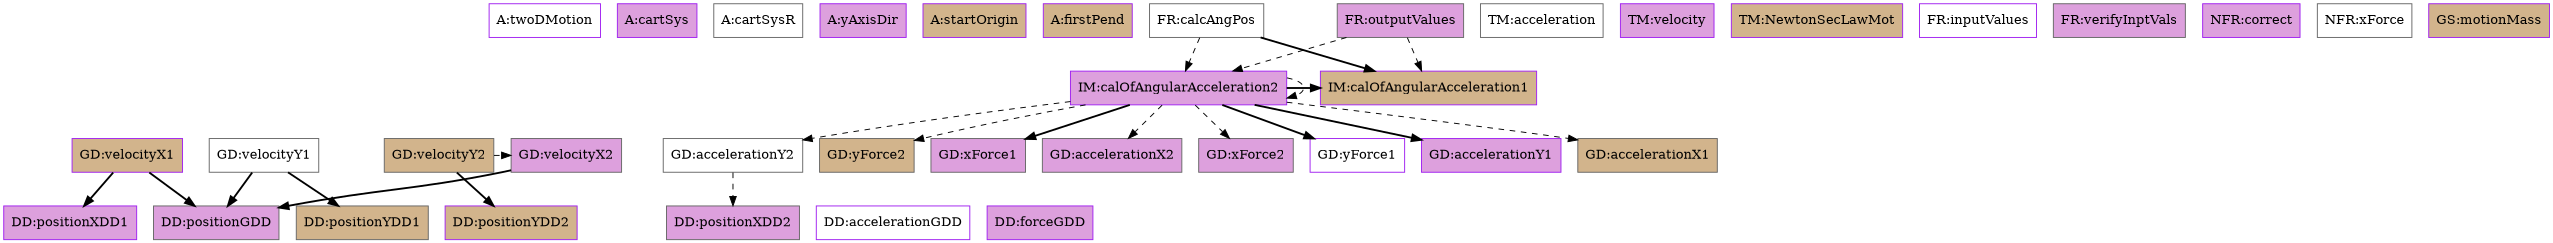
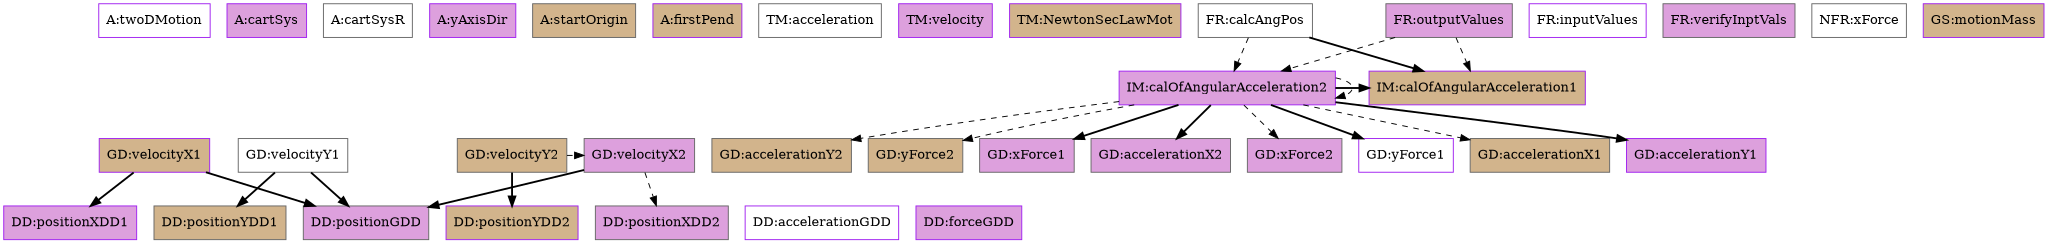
node "A:startOrigin": color purple -> gray40
node "NFR:correct": removed
edge "IM:calOfAngularAcceleration2" -> "GD:accelerationX2": style dashed -> bold
node "GD:accelerationY2": fillcolor white -> tan
edge "GD:accelerationY2" -> "DD:positionXDD2": now "GD:velocityX2" -> "DD:positionXDD2"
